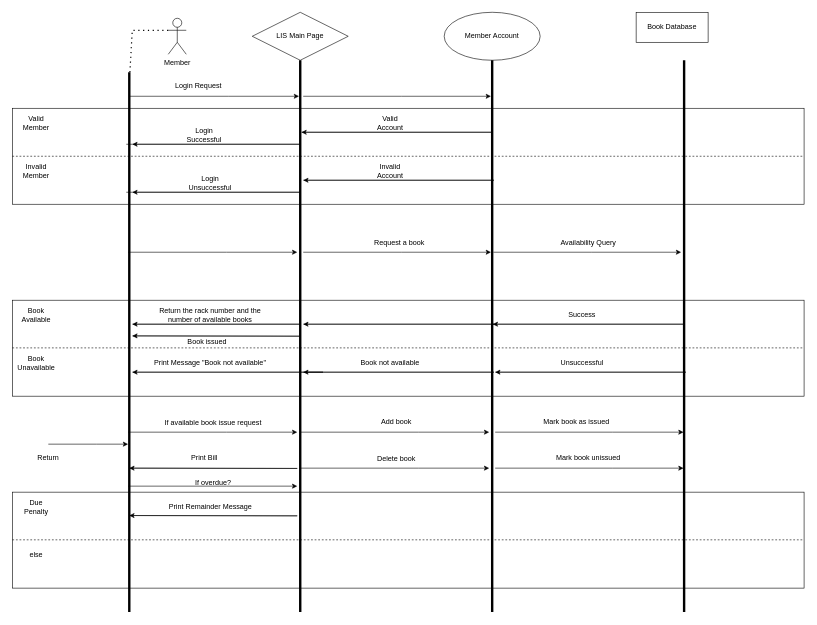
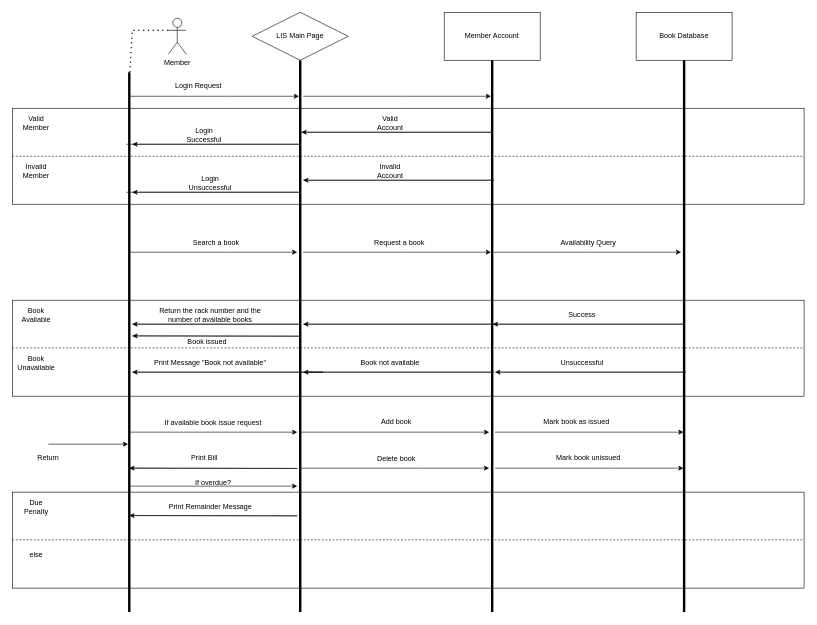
node "Book Database": size 72x30 -> 96x48
node "Member Account": shape ellipse -> rectangle
node "Search a book": added
